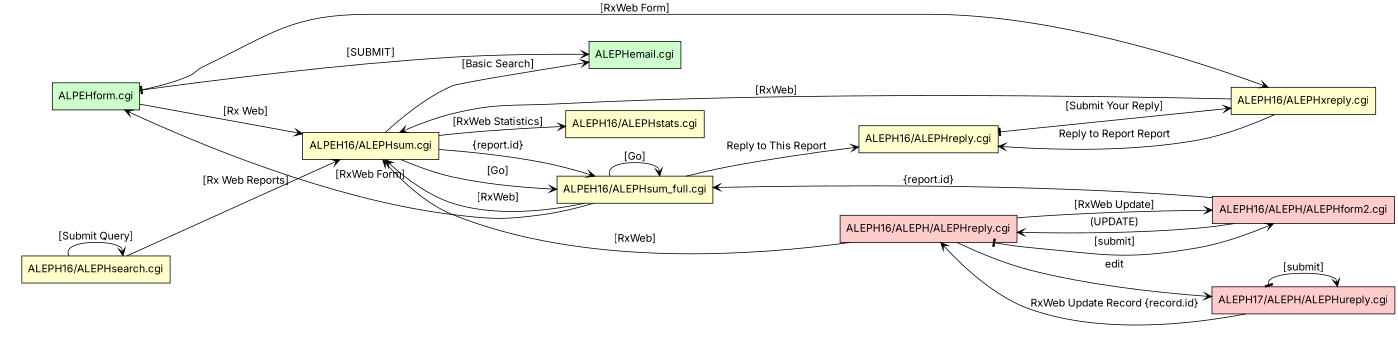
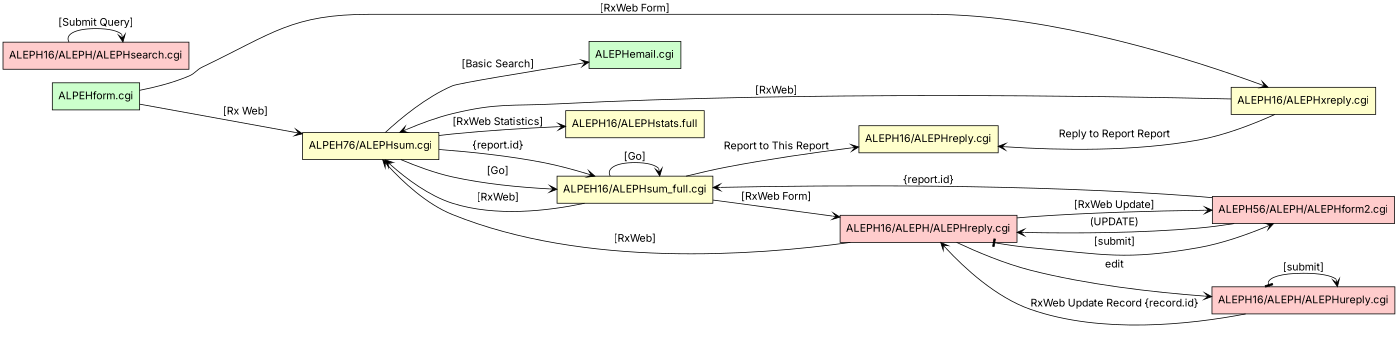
node "ALEPH16/ALEPH/ALEPHsearch.cgi": added
edge "ALEPHemail.cgi" -- "ALPEHform.cgi": removed, label "[SUBMIT]"
edge "ALEPH16/ALEPHxreply.cgi" -- "ALEPH16/ALEPHreply.cgi": removed, label "[Submit Your Reply]"
node "ALEPH16/ALEPHstats.cgi": label "ALEPH16/ALEPHstats.cgi" -> "ALEPH16/ALEPHstats.full"
node "ALPEH16/ALEPHsum.cgi": label "ALPEH16/ALEPHsum.cgi" -> "ALPEH76/ALEPHsum.cgi"
edge "ALPEH16/ALEPHsum_full.cgi" -> "ALEPH16/ALEPHreply.cgi": label "Reply to This Report" -> "Report to This Report"
edge "ALPEH16/ALEPHsum_full.cgi" -> "ALPEHform.cgi": now "ALPEH16/ALEPHsum_full.cgi" -> "ALEPH16/ALEPH/ALEPHreply.cgi"
node "ALEPH16/ALEPH/ALEPHform2.cgi": label "ALEPH16/ALEPH/ALEPHform2.cgi" -> "ALEPH56/ALEPH/ALEPHform2.cgi"
node "ALEPH16/ALEPHsearch.cgi": removed
node "ALEPH17/ALEPH/ALEPHureply.cgi": label "ALEPH17/ALEPH/ALEPHureply.cgi" -> "ALEPH16/ALEPH/ALEPHureply.cgi"
